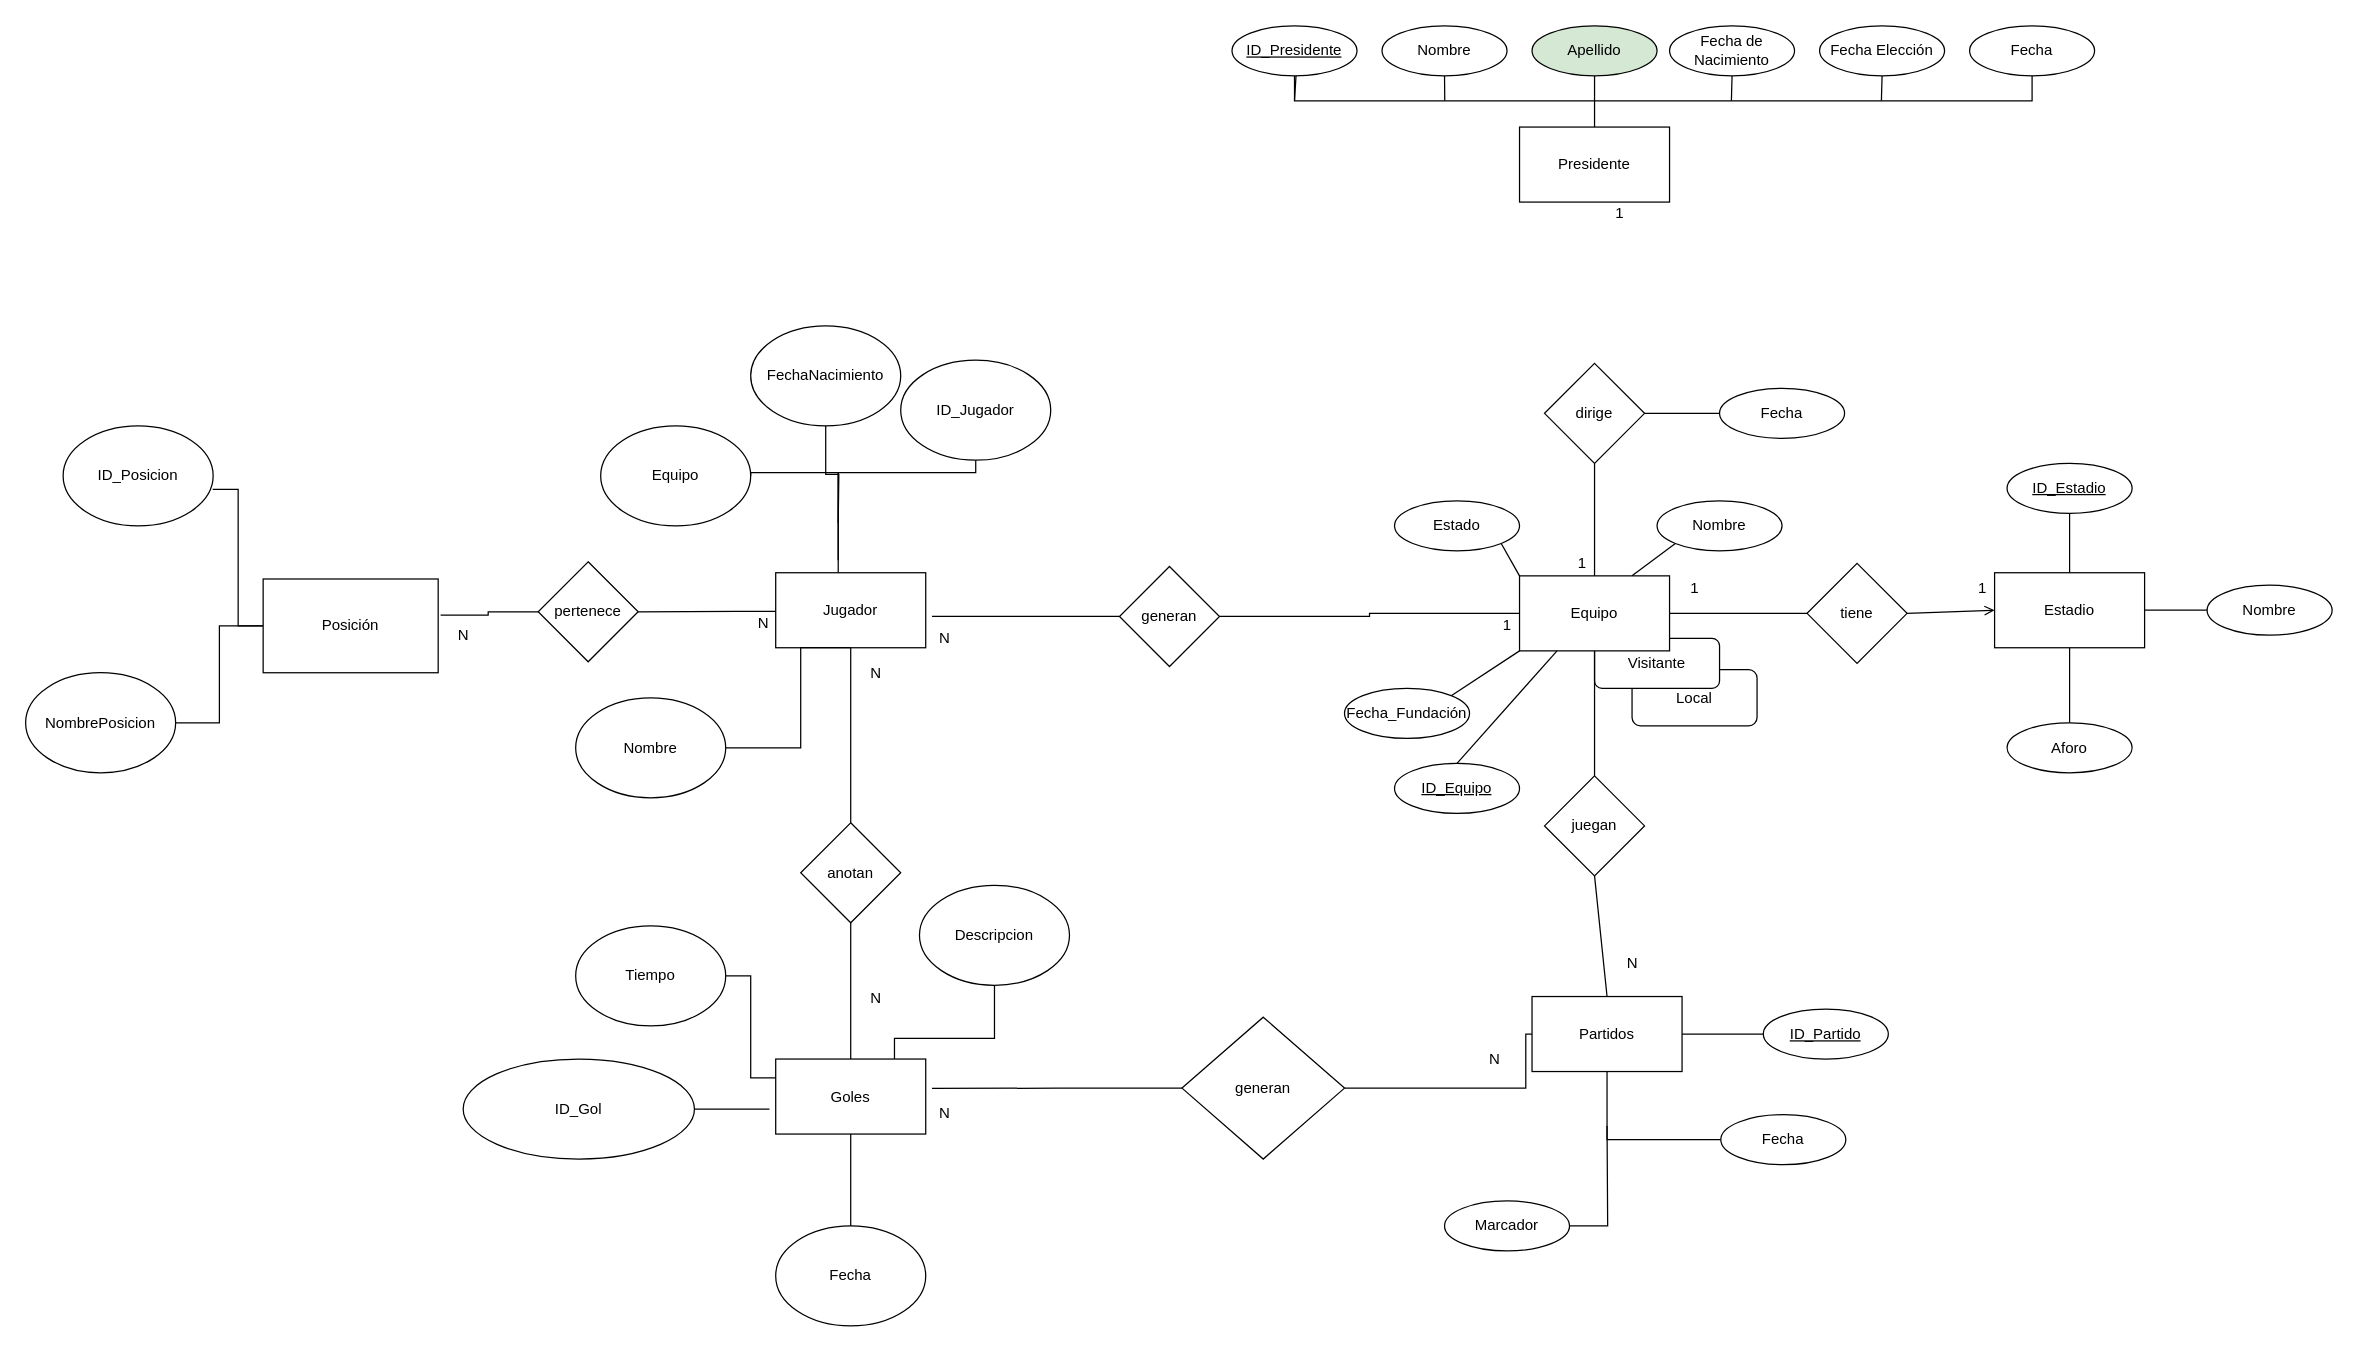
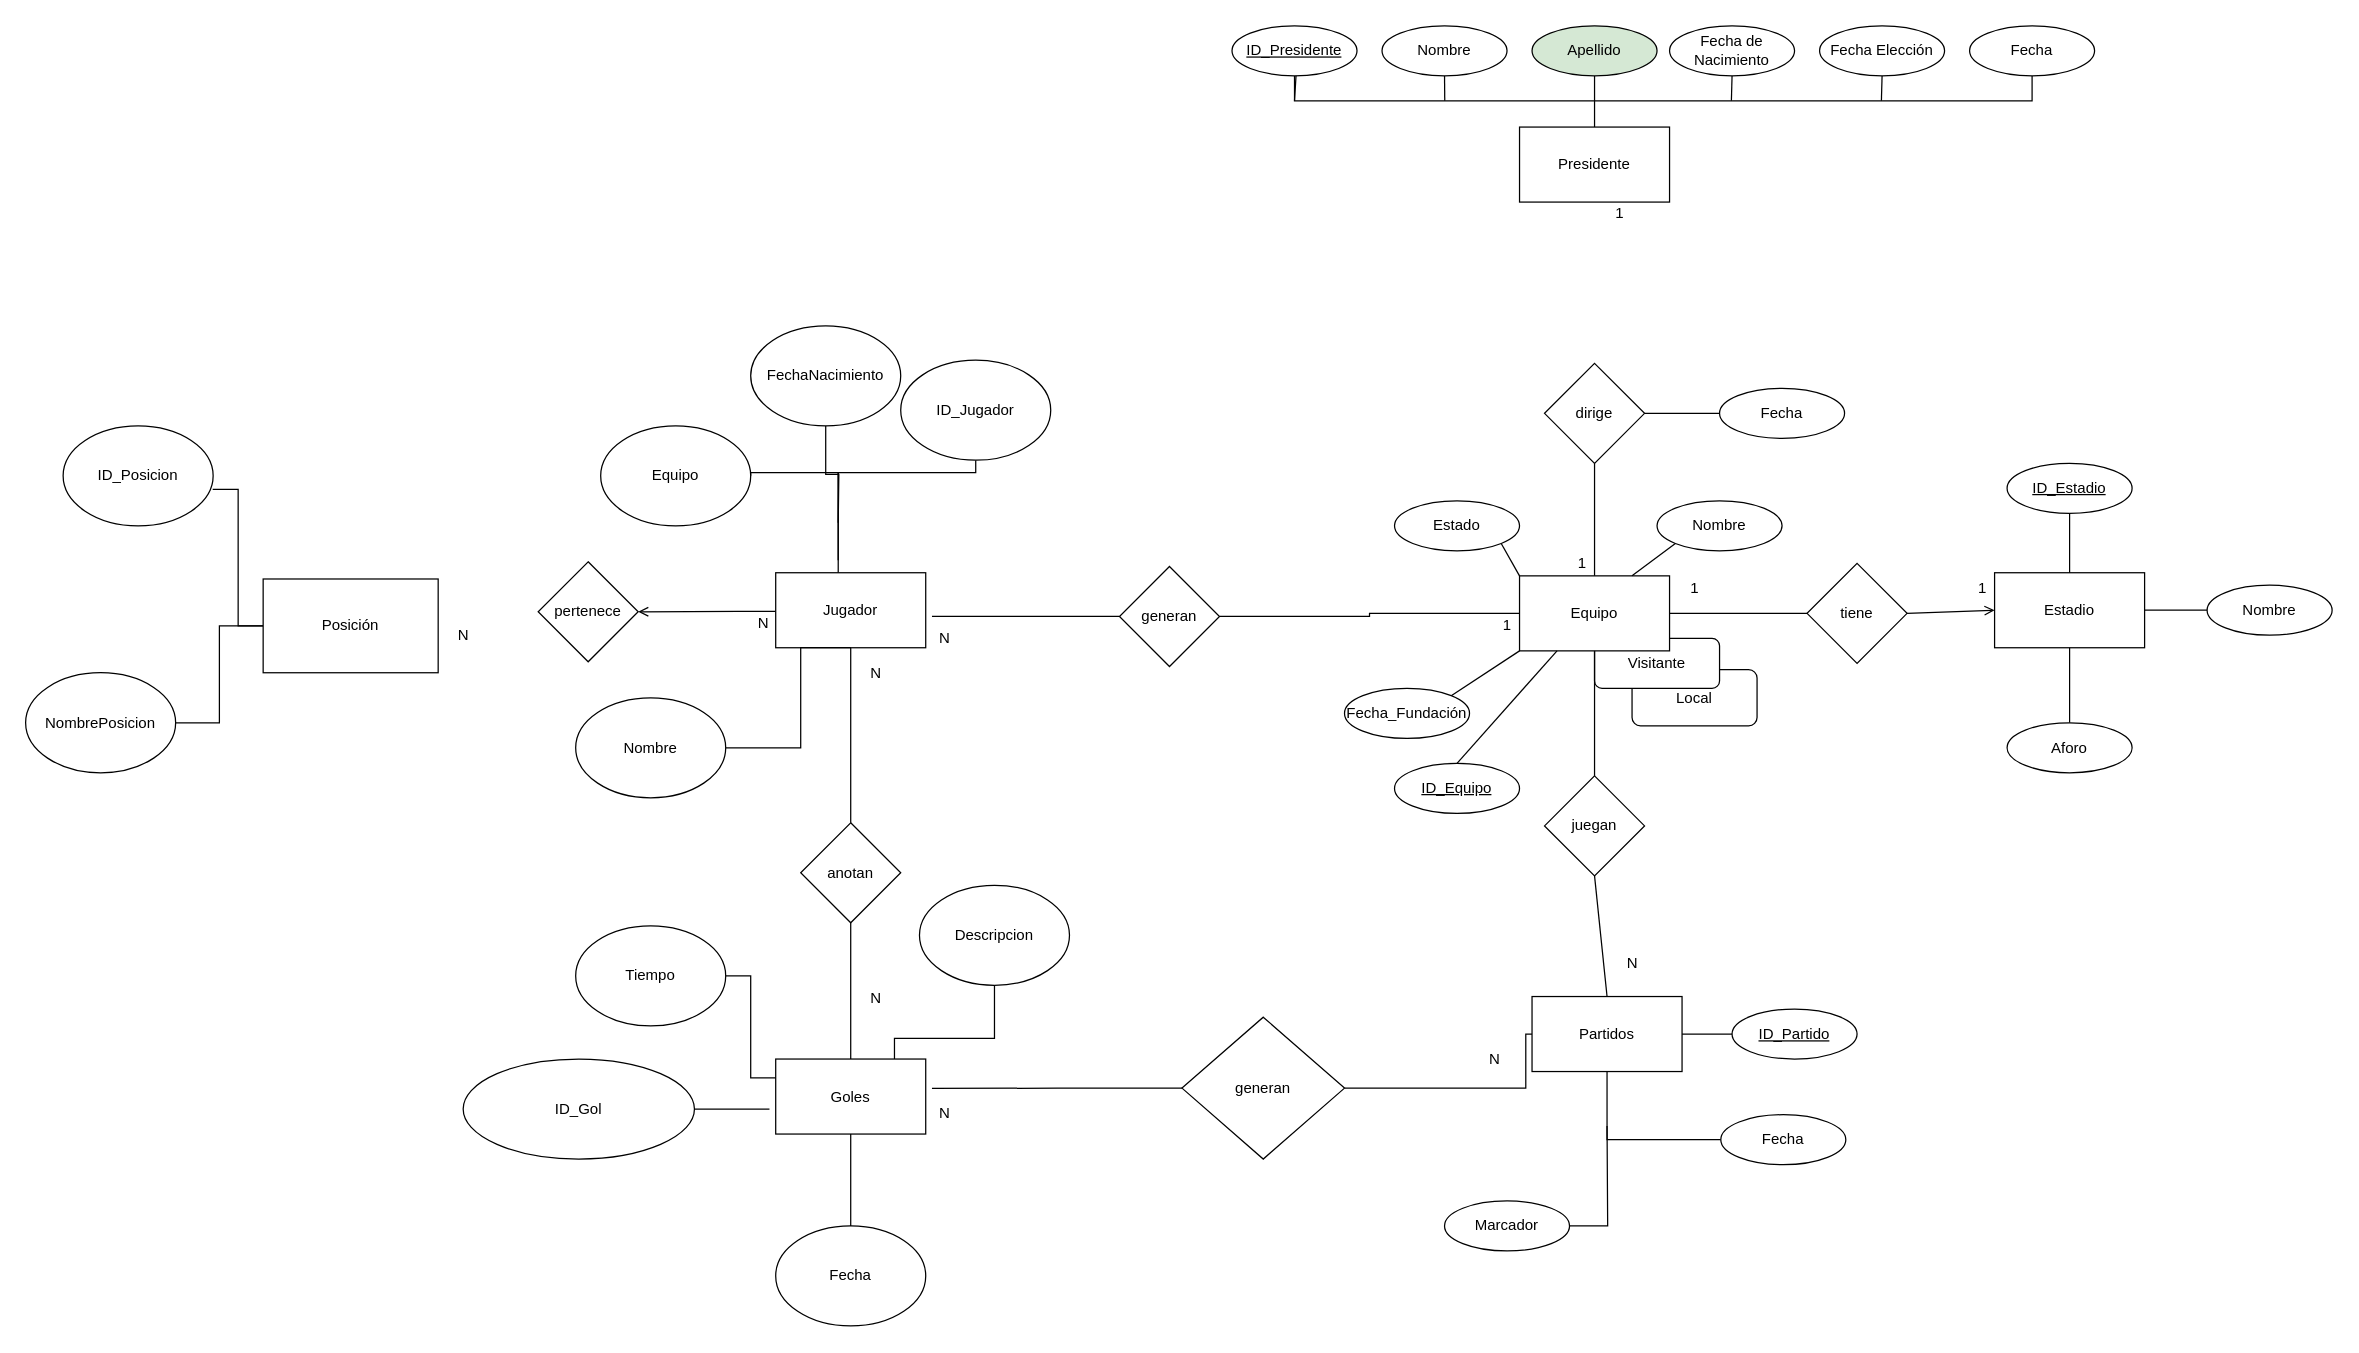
edge "pertenece" -- "Posición": removed
edge "Jugador" -- "pertenece": arrowhead none -> open
node "ID_Partido": moved (1826, 1034) -> (1794, 1034)
